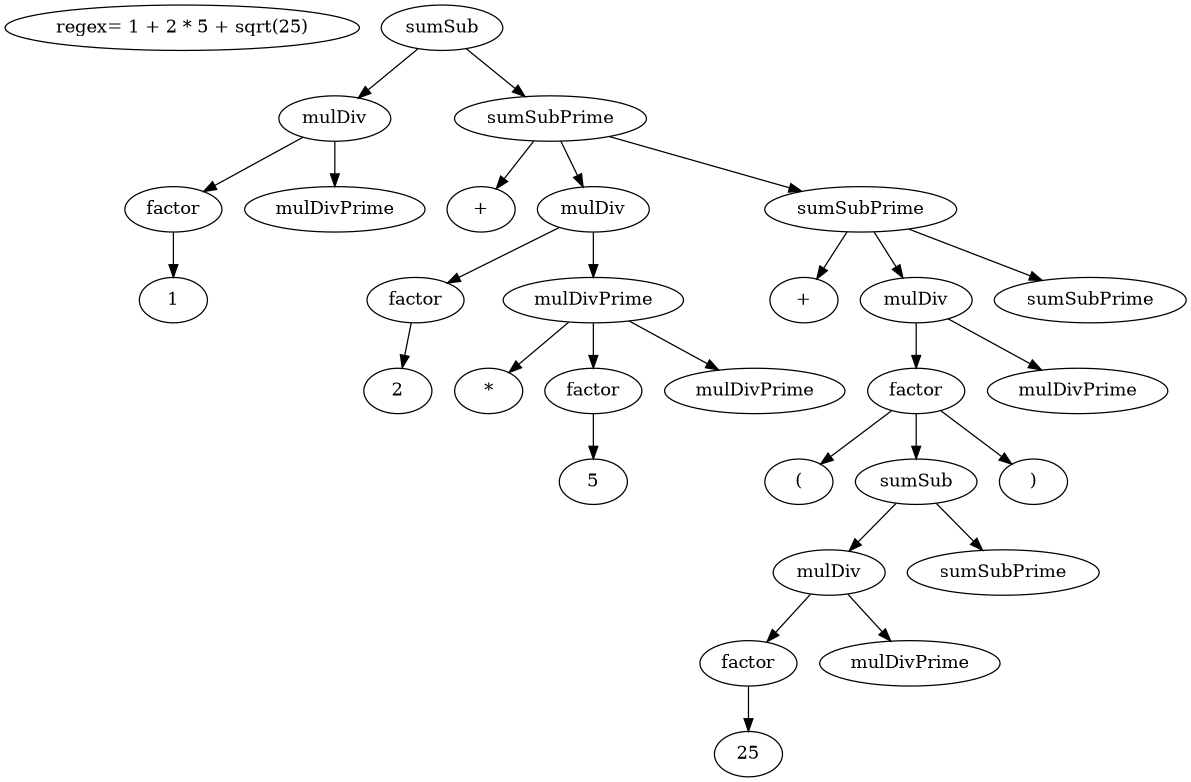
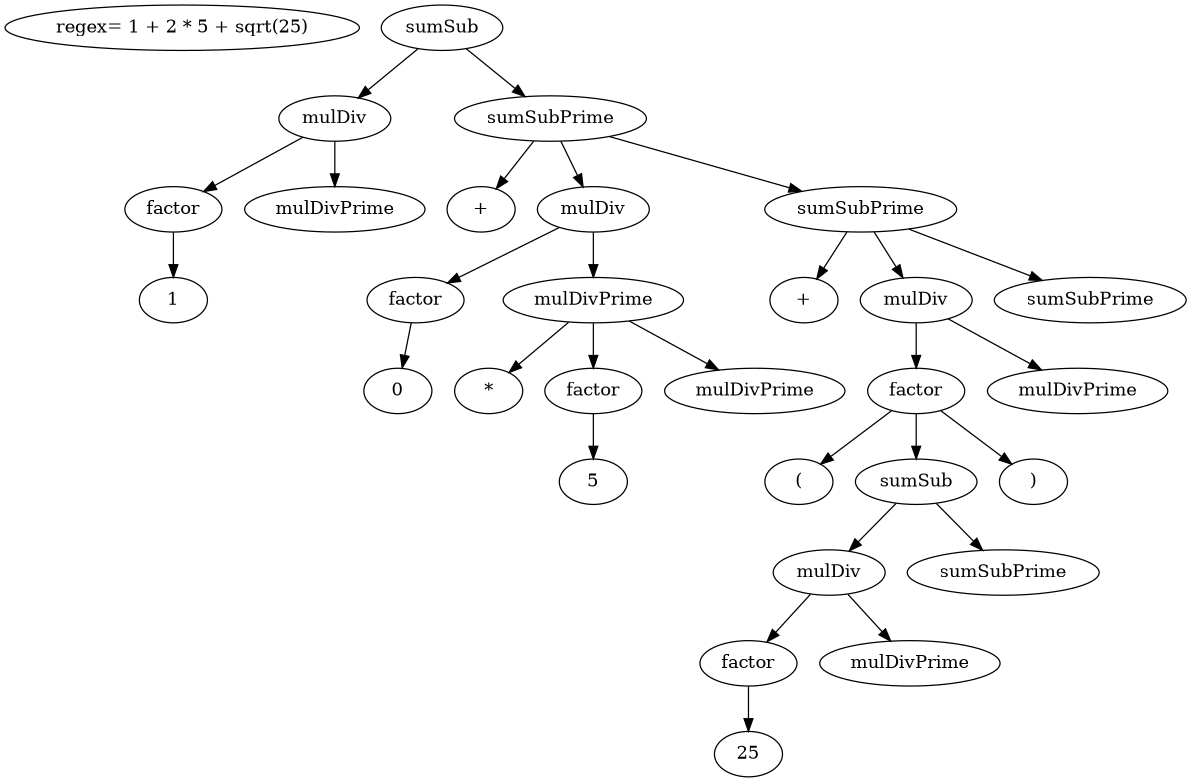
node "2": label "2" -> "0"
